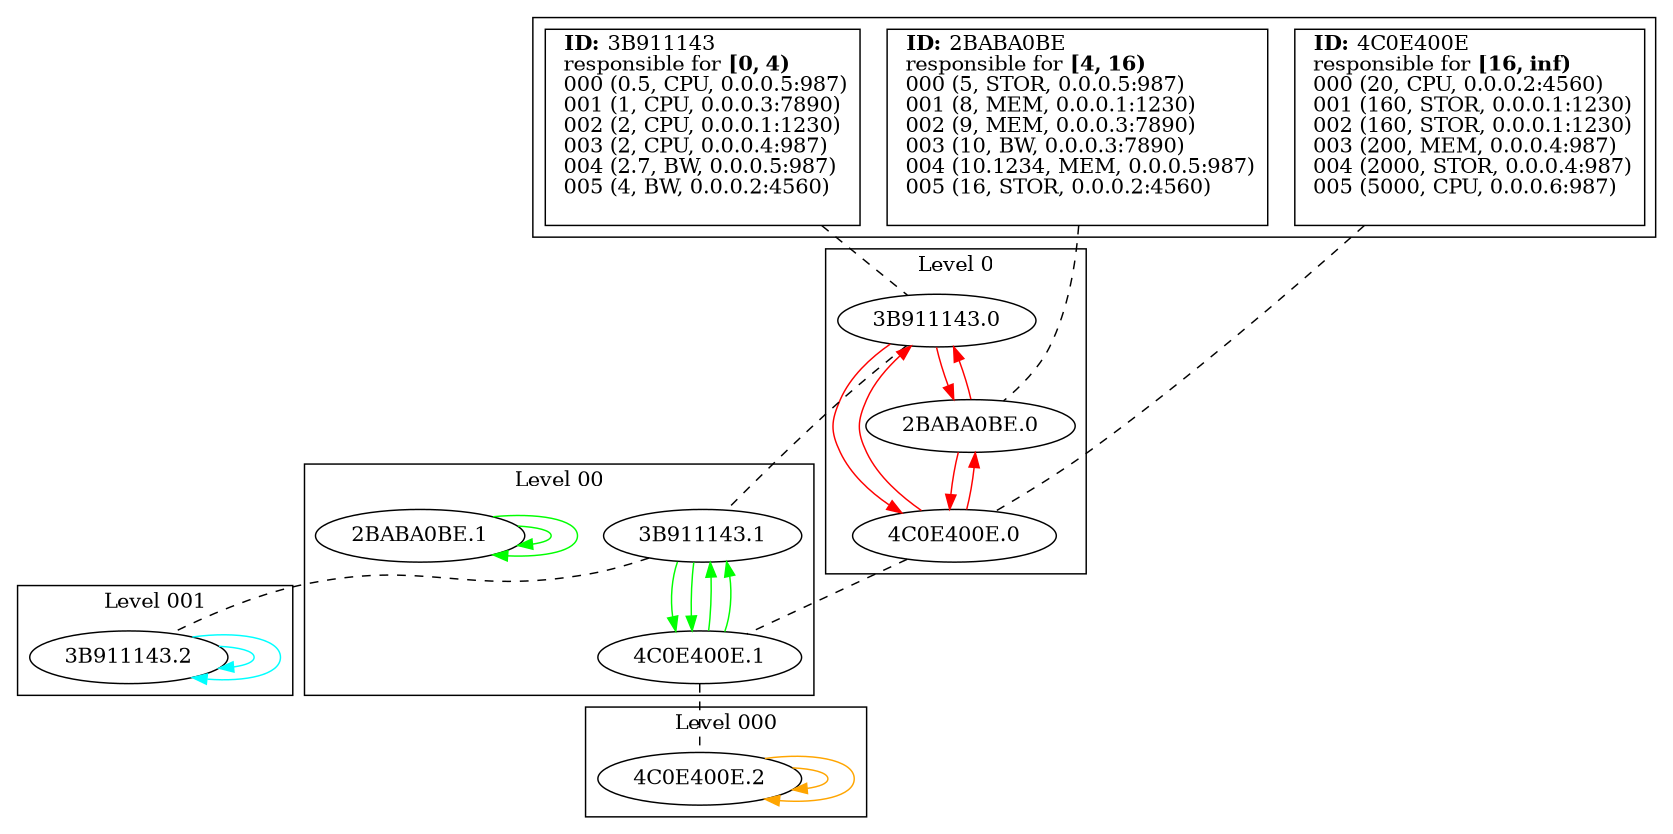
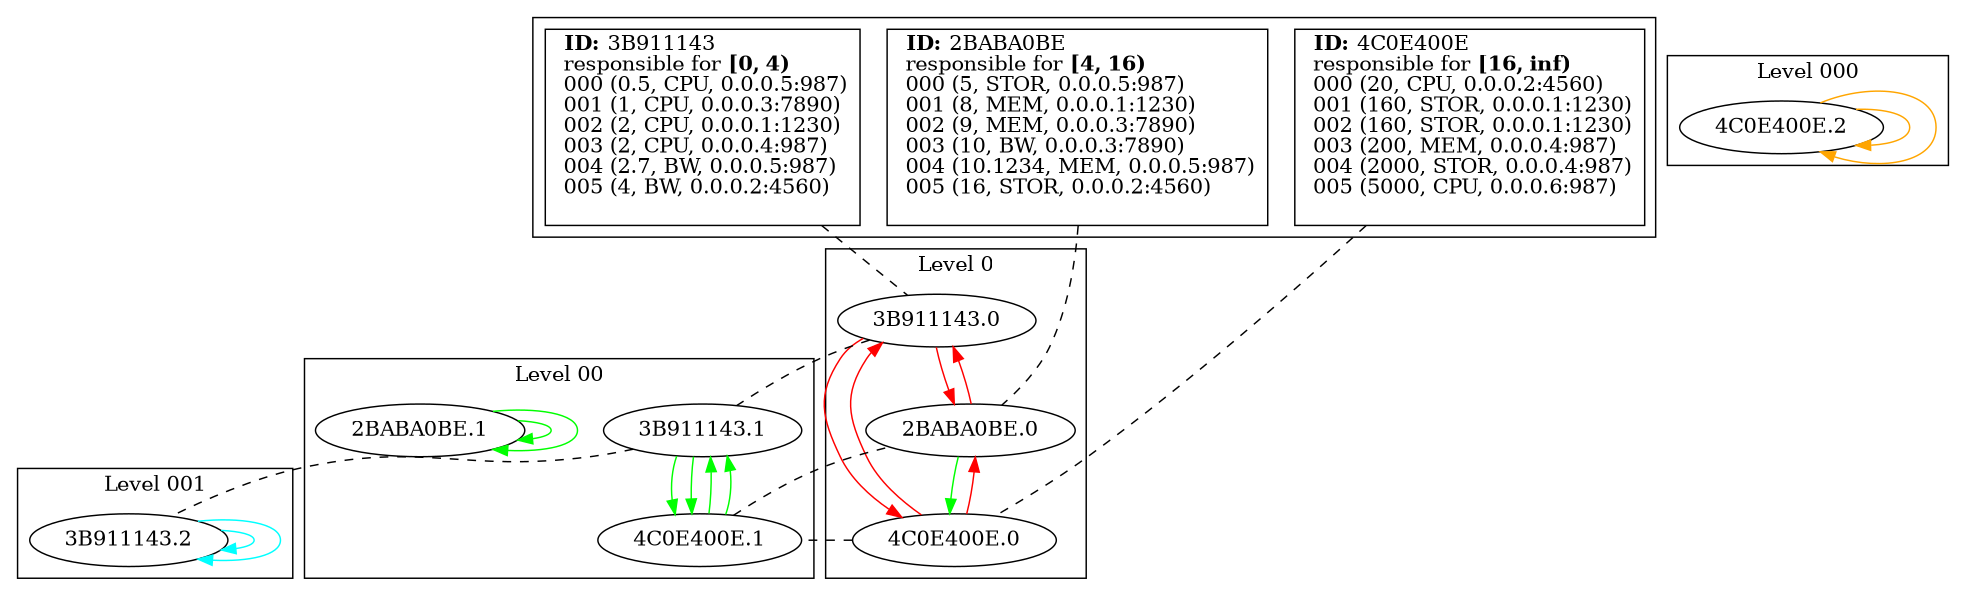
edge "2BABA0BE.0" -> "4C0E400E.0": color red -> green
edge "4C0E400E.1" -- "4C0E400E.2": now "4C0E400E.1" -- "2BABA0BE.0"
